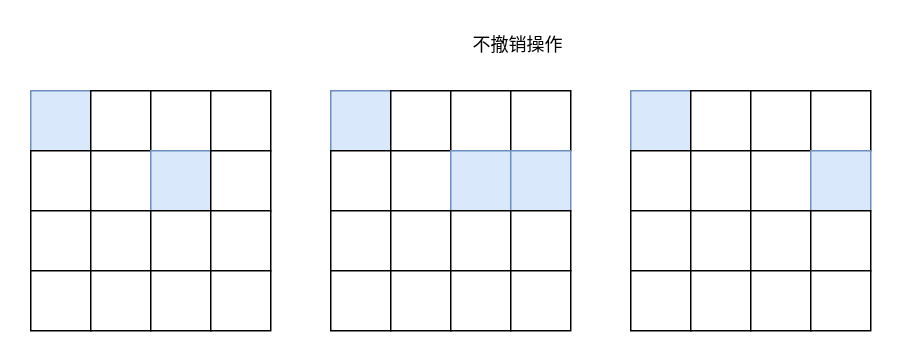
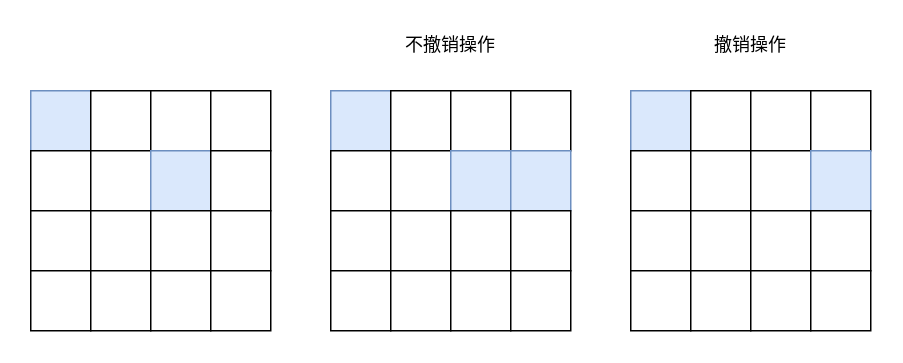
node "不撤销操作": moved (518, 46) -> (451, 46)
node "撤销操作": added
